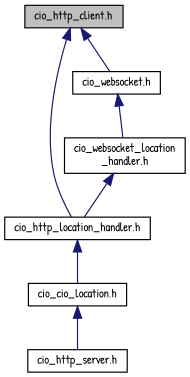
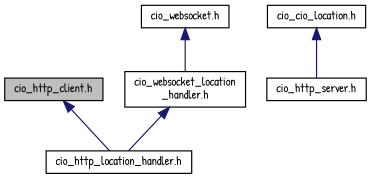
edge "cio_websocket.h" -> "cio_http_client.h": removed
edge "cio_cio_location.h" -> "cio_http_location_handler.h": removed
